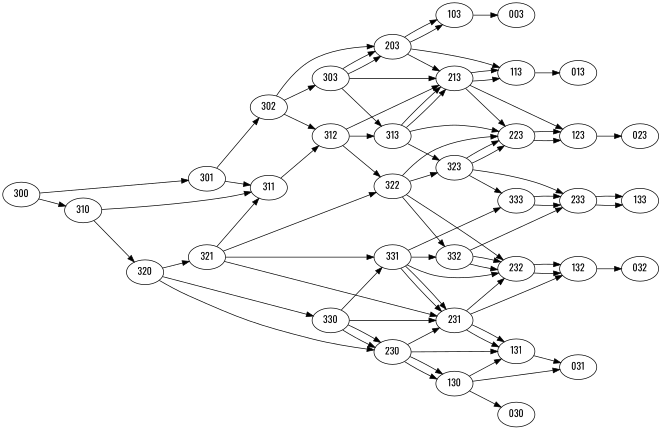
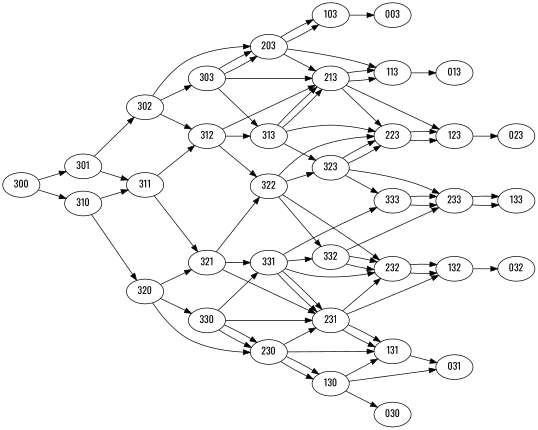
edge "321" -> "311": reversed
